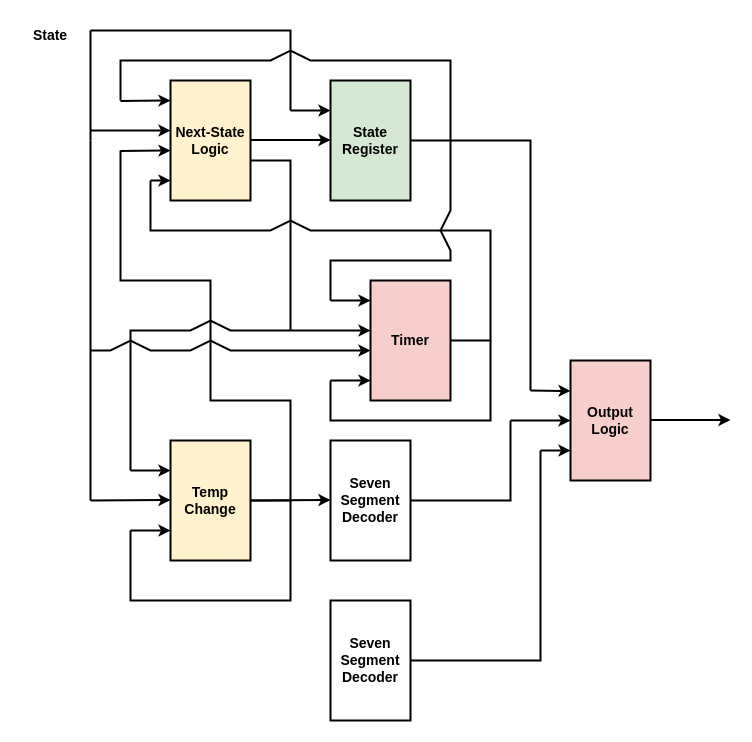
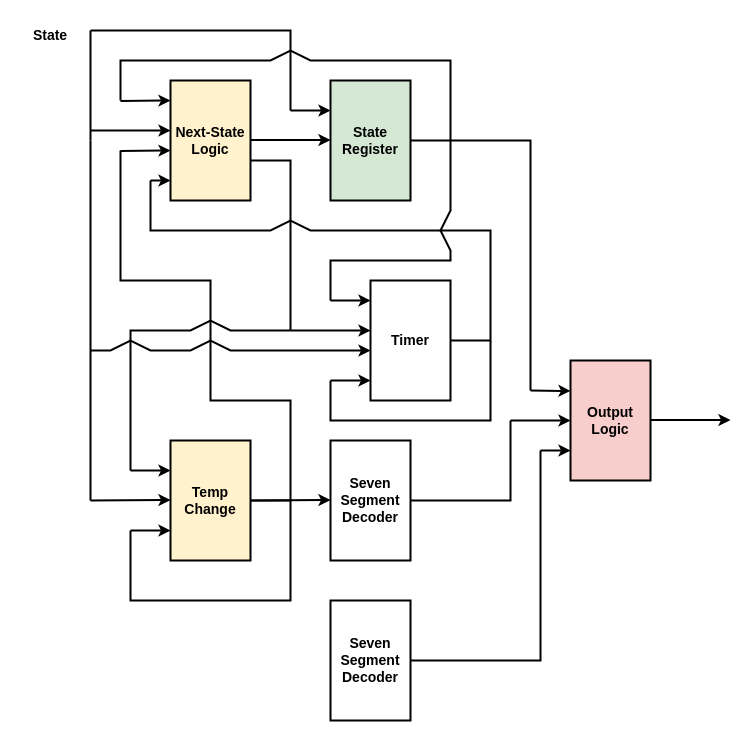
node "Timer": fillcolor #f8cecc -> #ffffff
